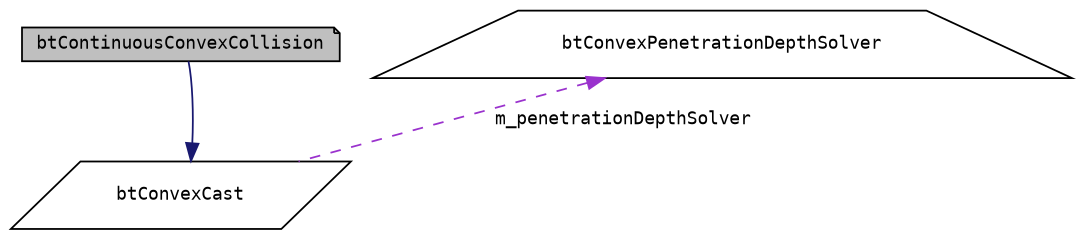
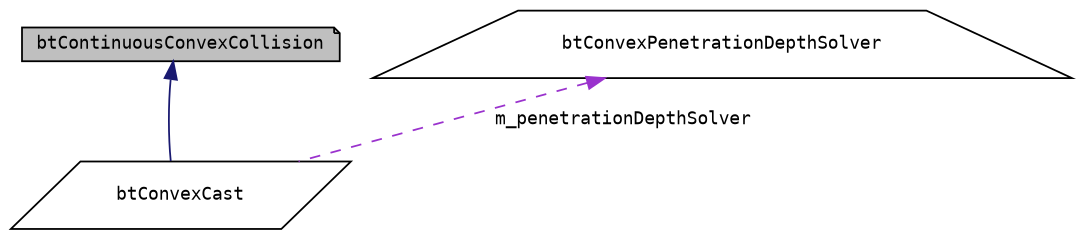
edge "btContinuousConvexCollision" -> "btConvexCast": reversed
